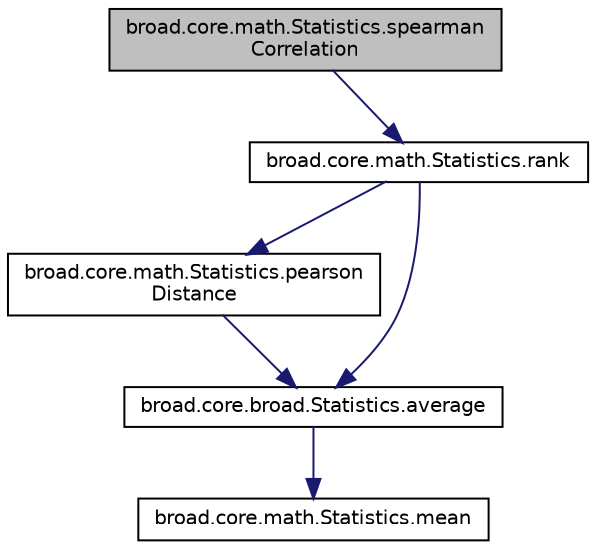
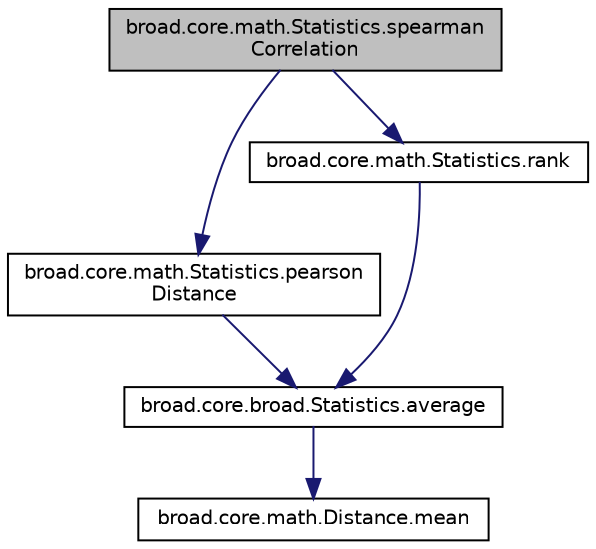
edge "broad.core.math.Statistics.rank" -> "broad.core.math.Statistics.pearson Distance": now "broad.core.math.Statistics.spearman Correlation" -> "broad.core.math.Statistics.pearson Distance"
node "broad.core.math.Statistics.mean": label "broad.core.math.Statistics.mean" -> "broad.core.math.Distance.mean"
